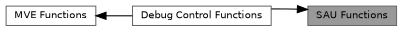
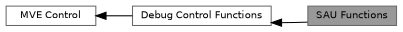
edge "Debug Control Functions" -> "SAU Functions": reversed
node "MVE Functions": label "MVE Functions" -> "MVE Control"
